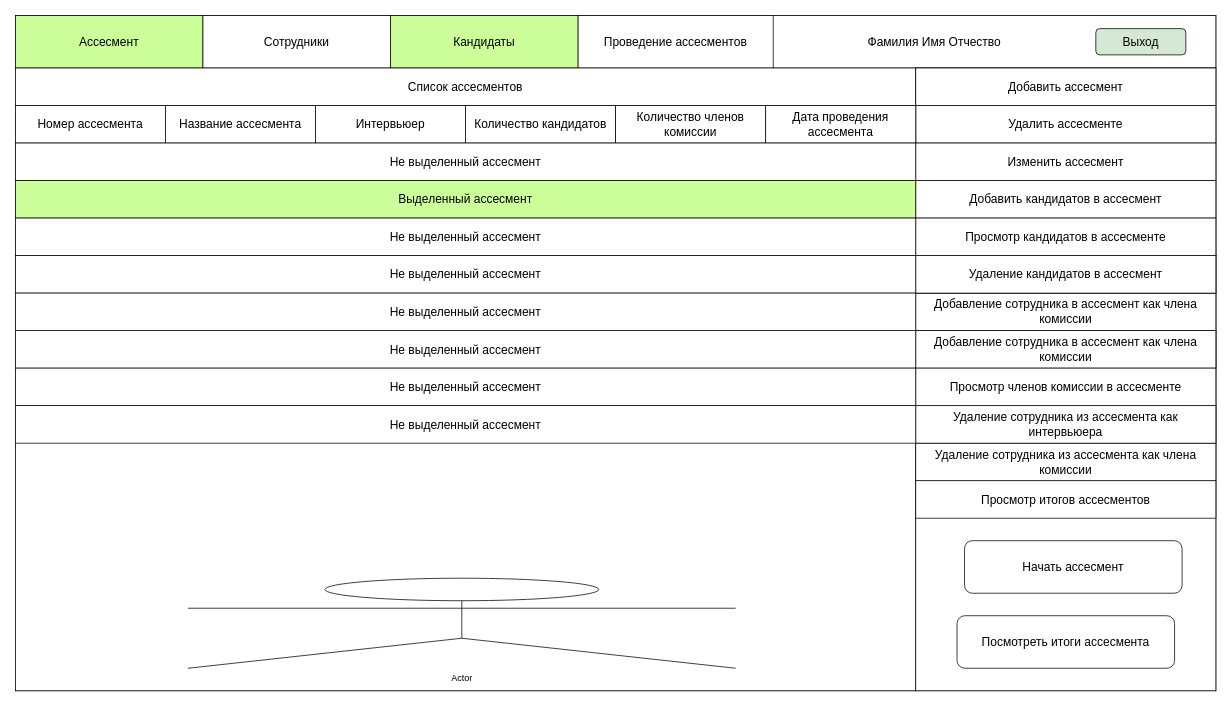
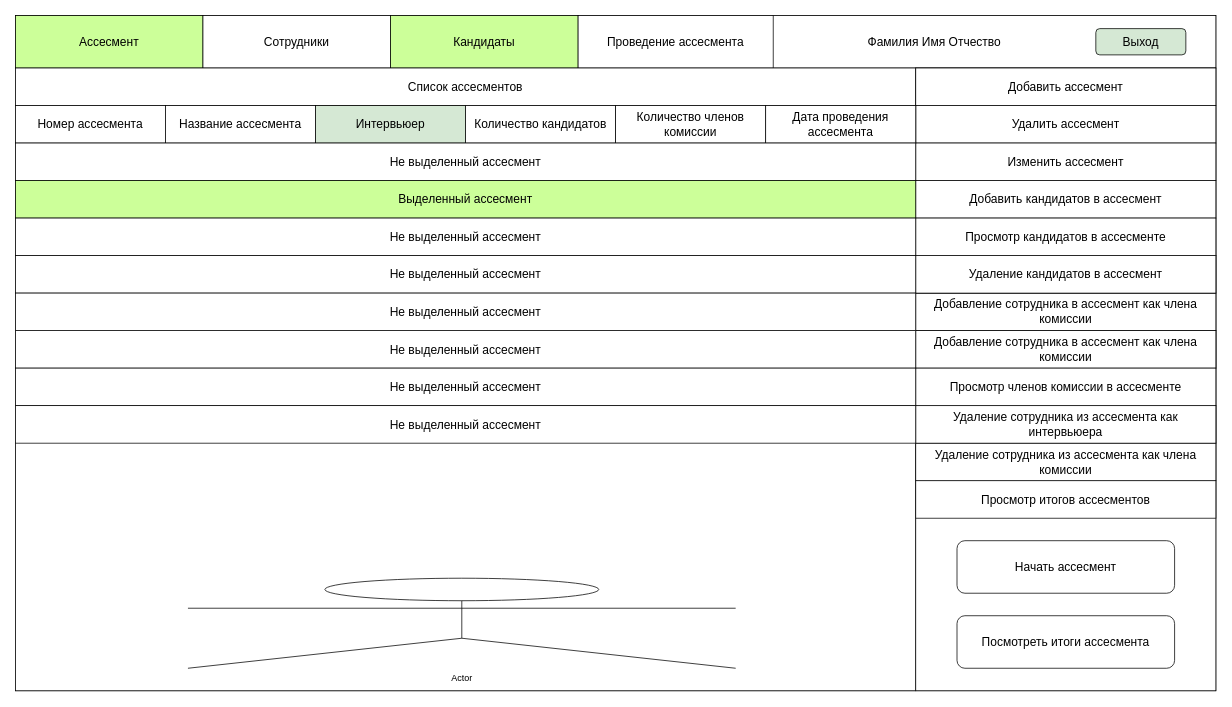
node "Проведение ассесментов": label "Проведение ассесментов" -> "Проведение ассесмента"
node "Интервьюер": fillcolor #ffffff -> #d5e8d4
node "Удалить ассесменте": label "Удалить ассесменте" -> "Удалить ассесмент"
node "Начать ассесмент": moved (1073, 567) -> (1065, 567)
